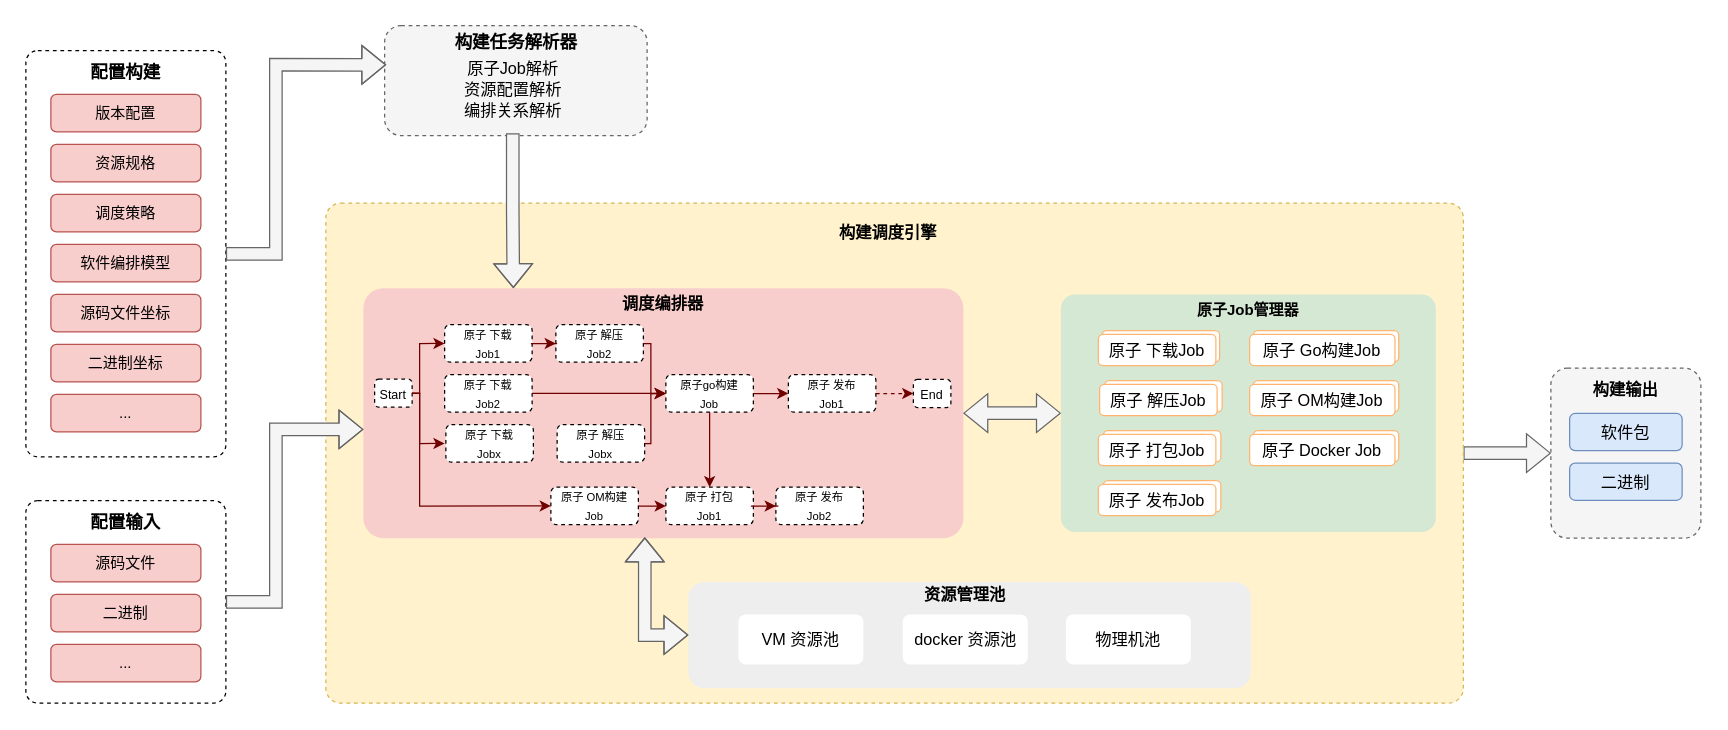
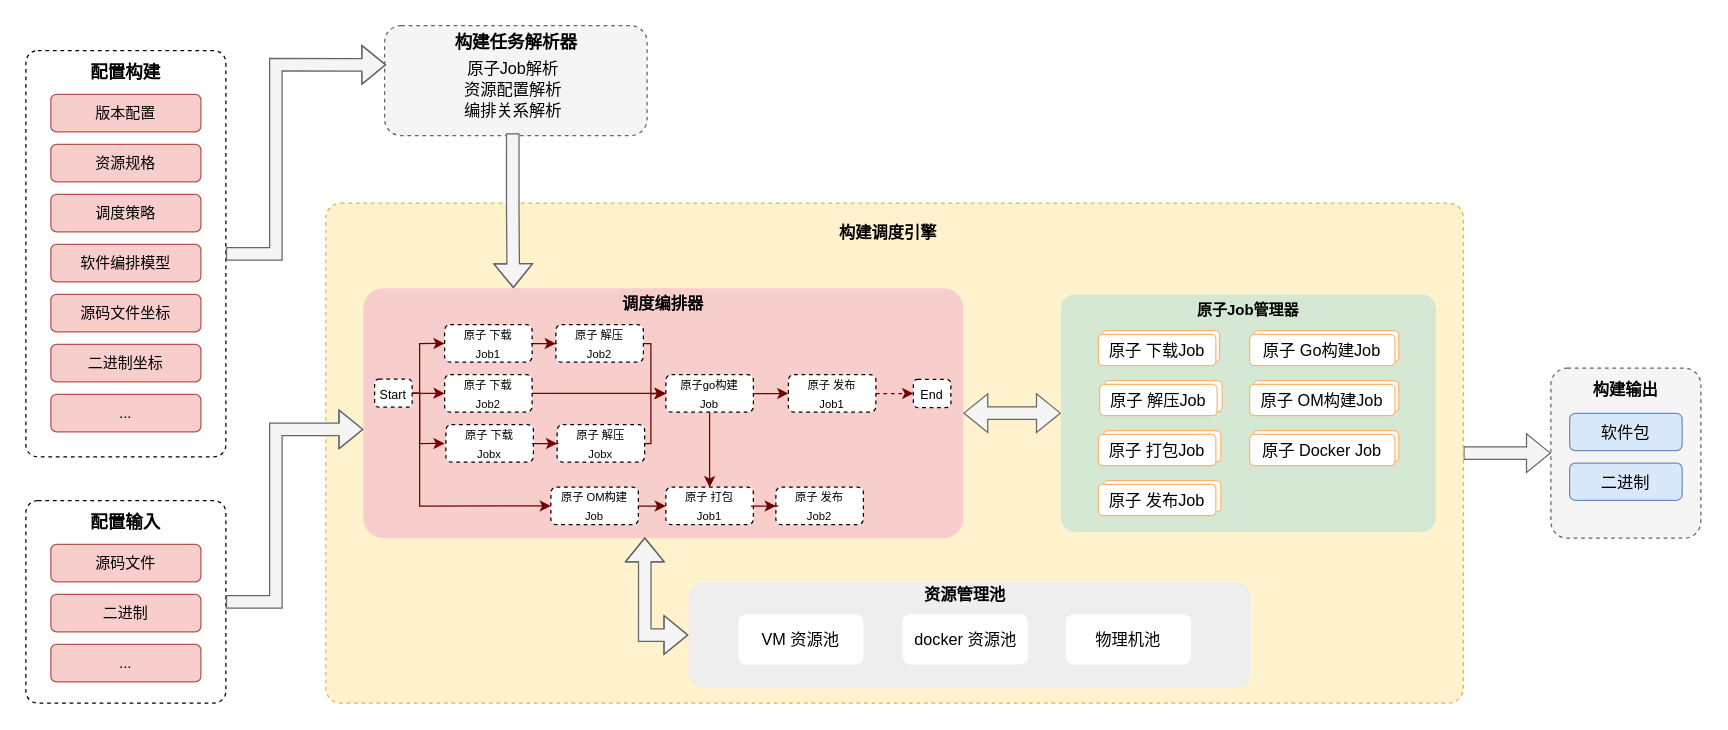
edge "Start" -> "原子 下载 Job2": added
edge "原子 下载 Jobx" -> "原子 解压 Jobx": added
